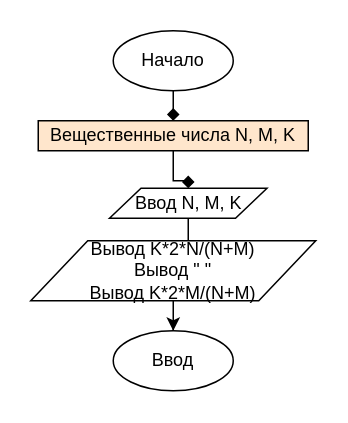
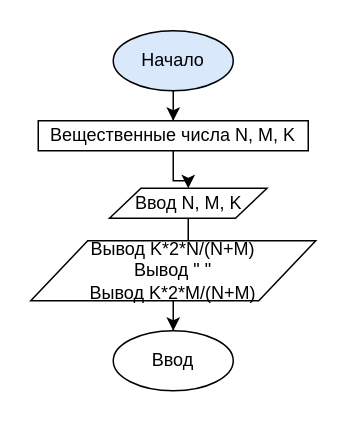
node "Начало": fillcolor #ffffff -> #dae8fc
edge "Начало" -> "Вещественные числа N, M, K": arrowhead diamond -> classic
node "Вещественные числа N, M, K": fillcolor #ffe6cc -> #ffffff
edge "Вещественные числа N, M, K" -> "Ввод N, M, K": arrowhead diamond -> classic
